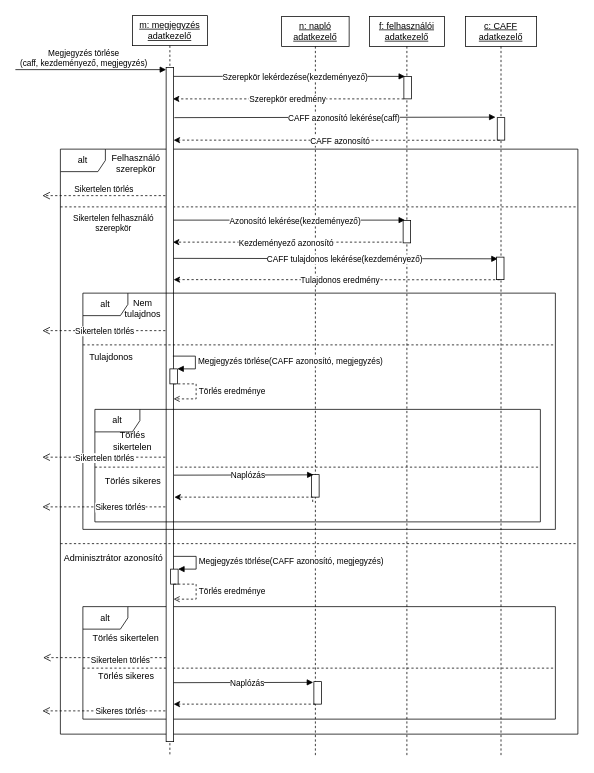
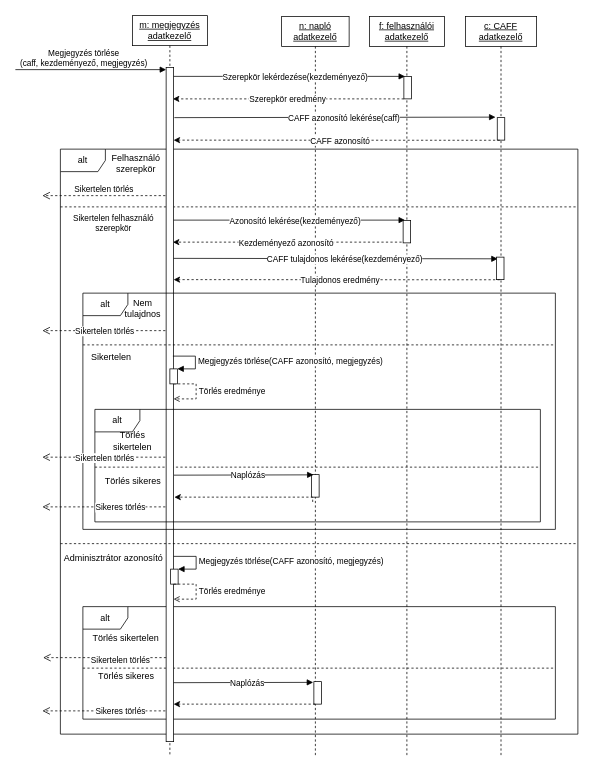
node "Tulajdonos": label "Tulajdonos" -> "Sikertelen"
